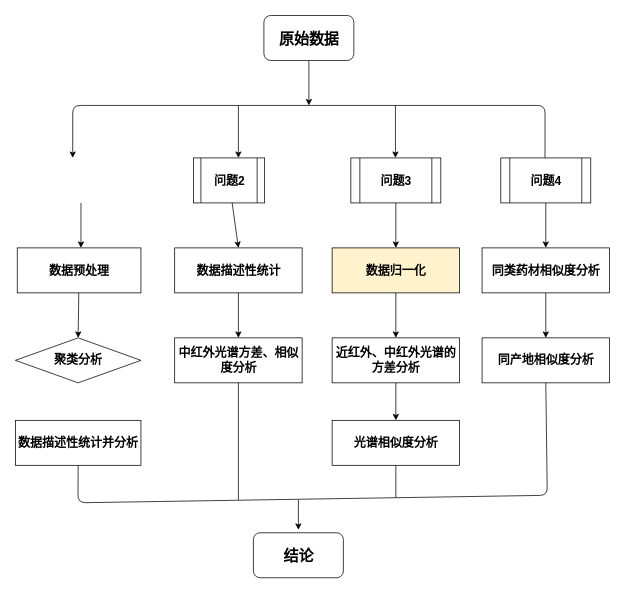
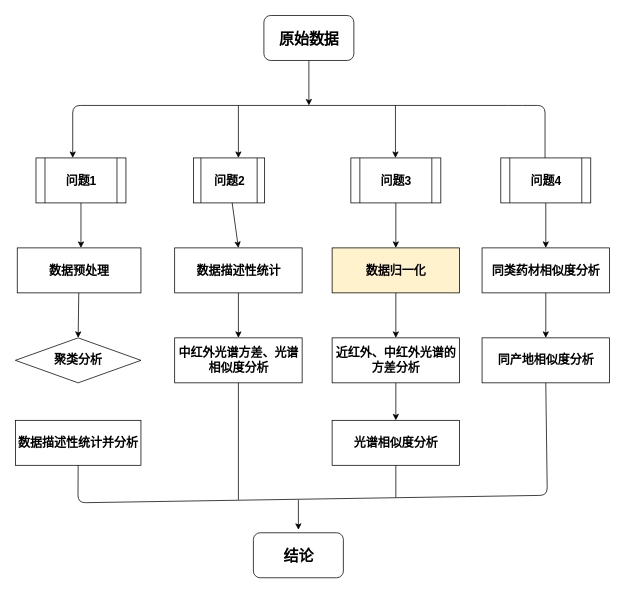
node "问题1": added
node "中红外光谱方差、相似度分析": label "中红外光谱方差、相似度分析" -> "中红外光谱方差、光谱相似度分析"
